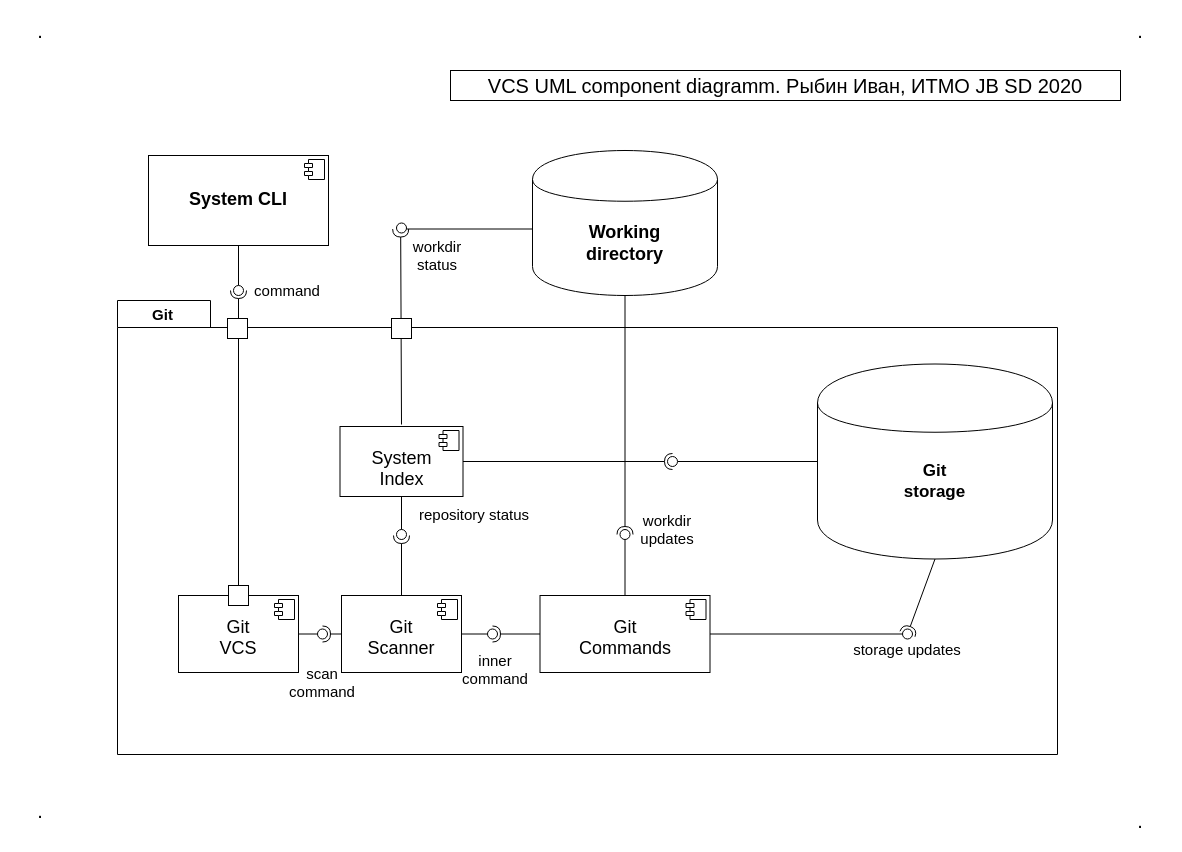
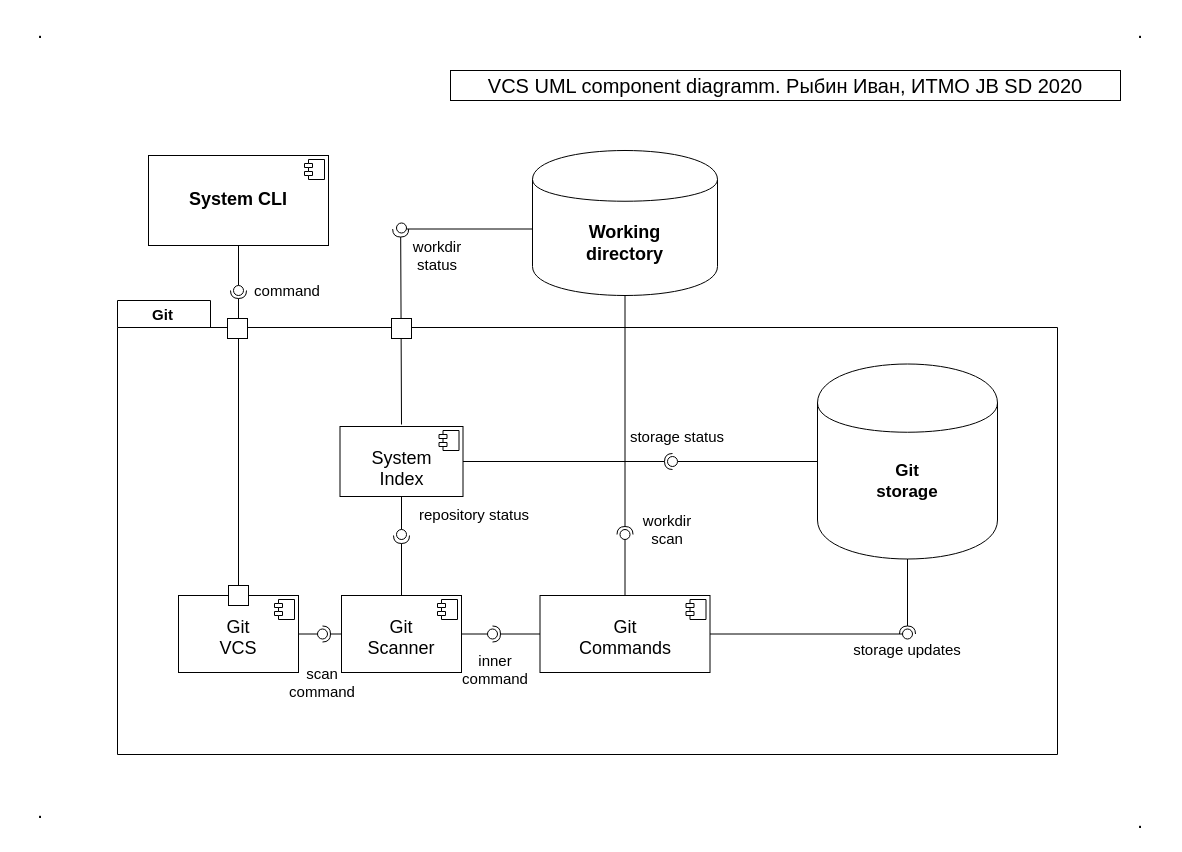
node "storage status": added
node "Git storage": size 235x195 -> 180x195
node "workdir updates": label "workdir updates" -> "workdir scan"
